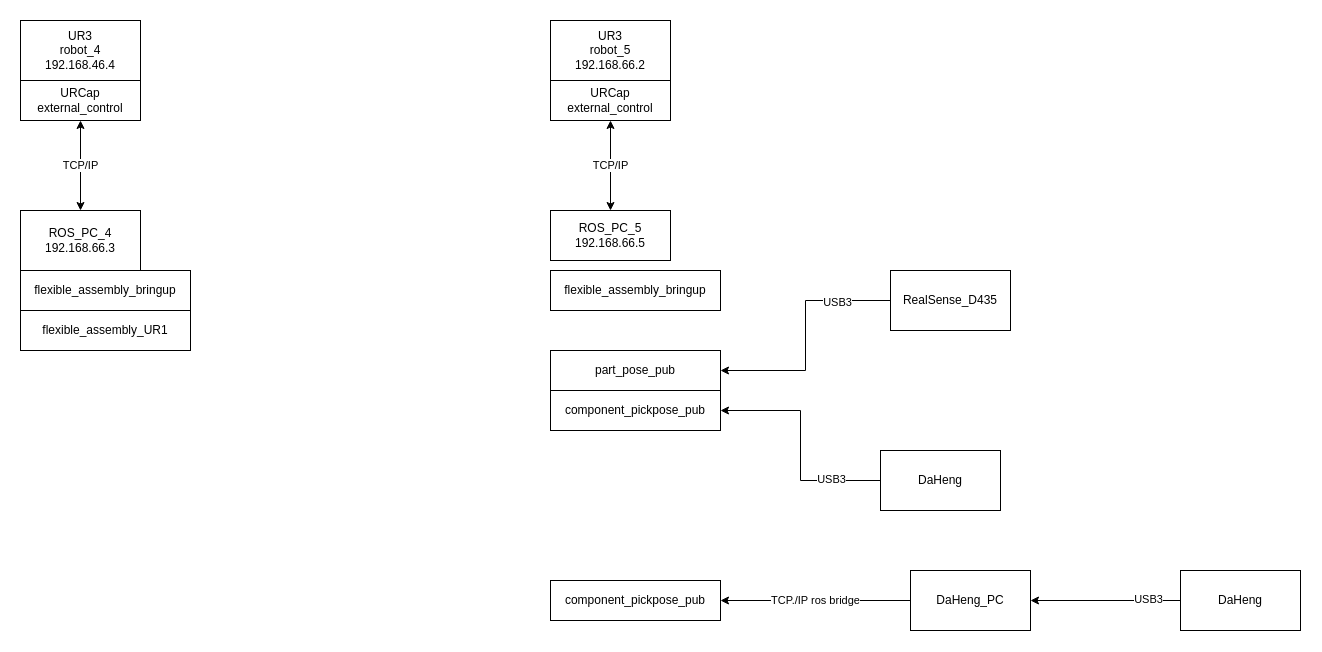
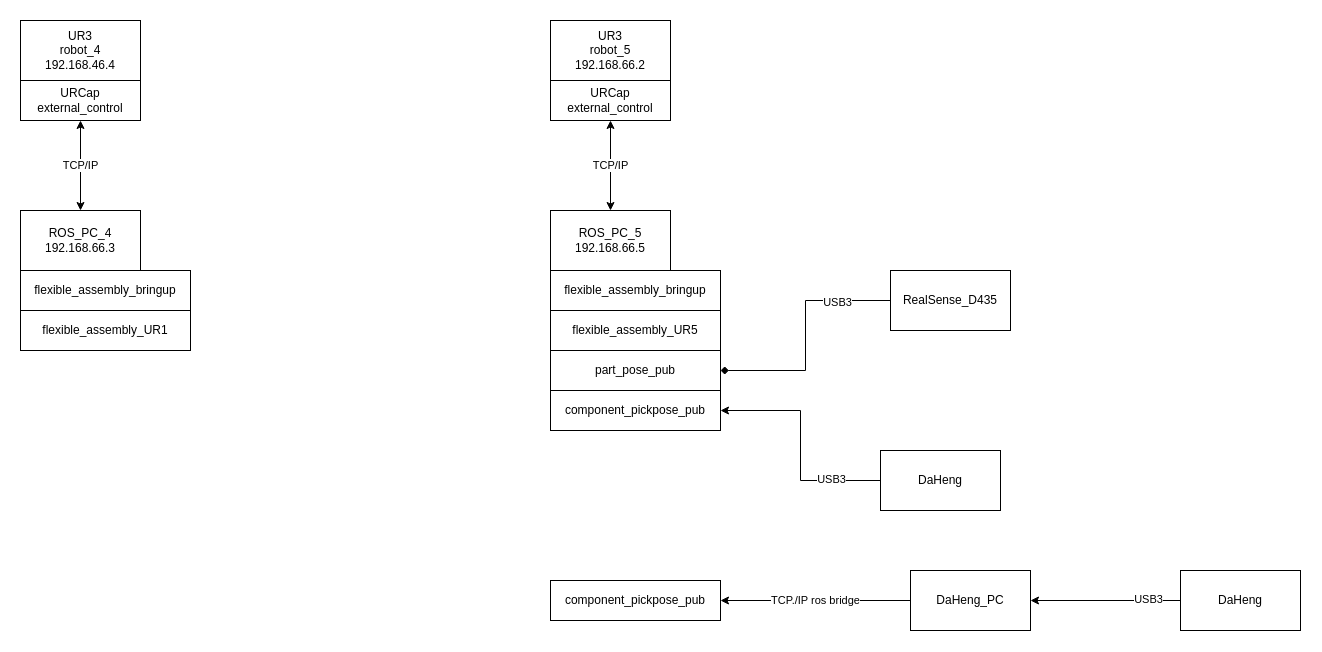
node "ROS_PC_5 192.168.66.5": size 120x50 -> 120x60
node "flexible_assembly_UR5": added
edge "RealSense_D435" -> "part_pose_pub": arrowhead classic -> diamond
